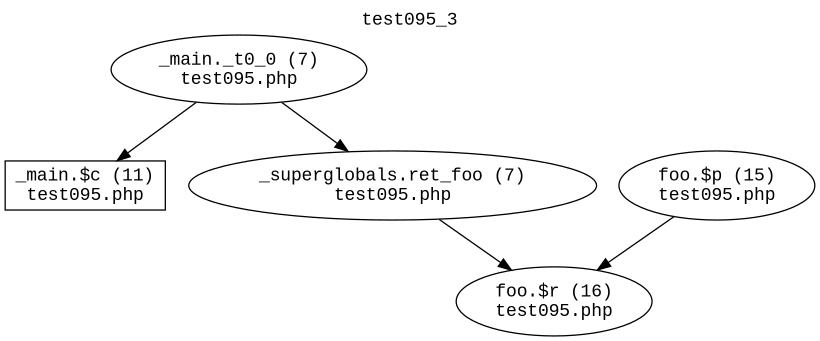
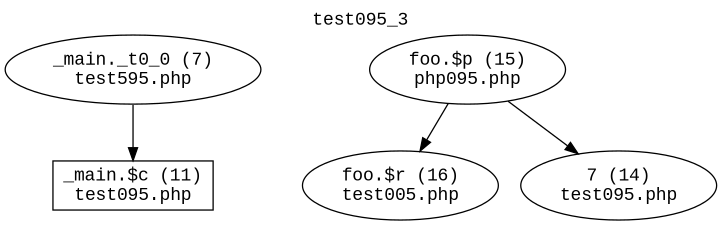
node "_main._t0_0 (7) test095.php": label "_main._t0_0 (7) test095.php" -> "_main._t0_0 (7) test595.php"
node "_superglobals.ret_foo (7) test095.php": removed
node "7 (14) test095.php": added
node "foo.$p (15) test095.php": label "foo.$p (15) test095.php" -> "foo.$p (15) php095.php"
node "foo.$r (16) test095.php": label "foo.$r (16) test095.php" -> "foo.$r (16) test005.php"
